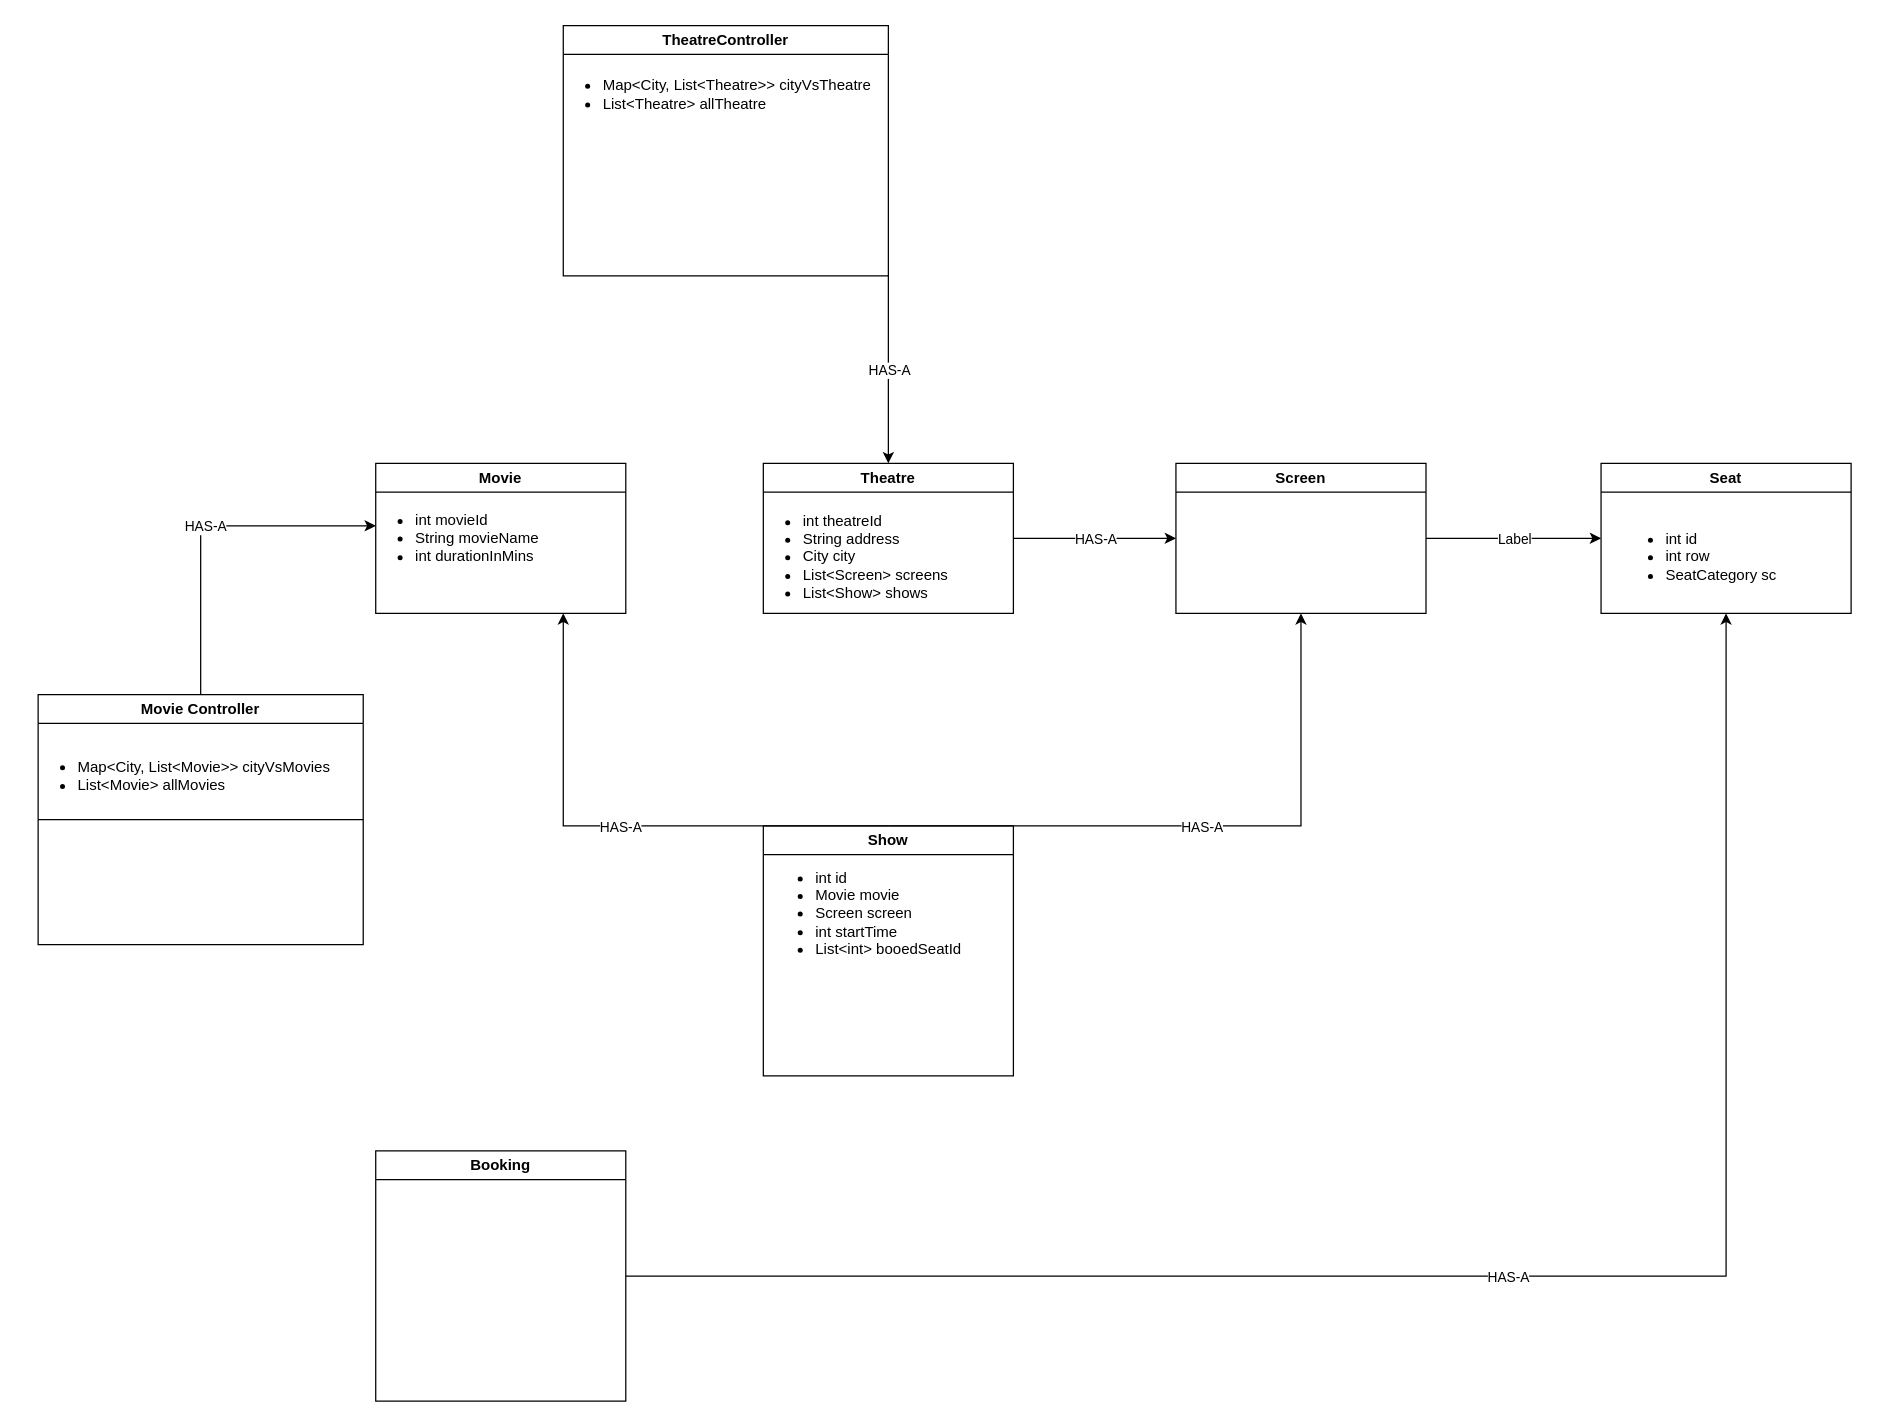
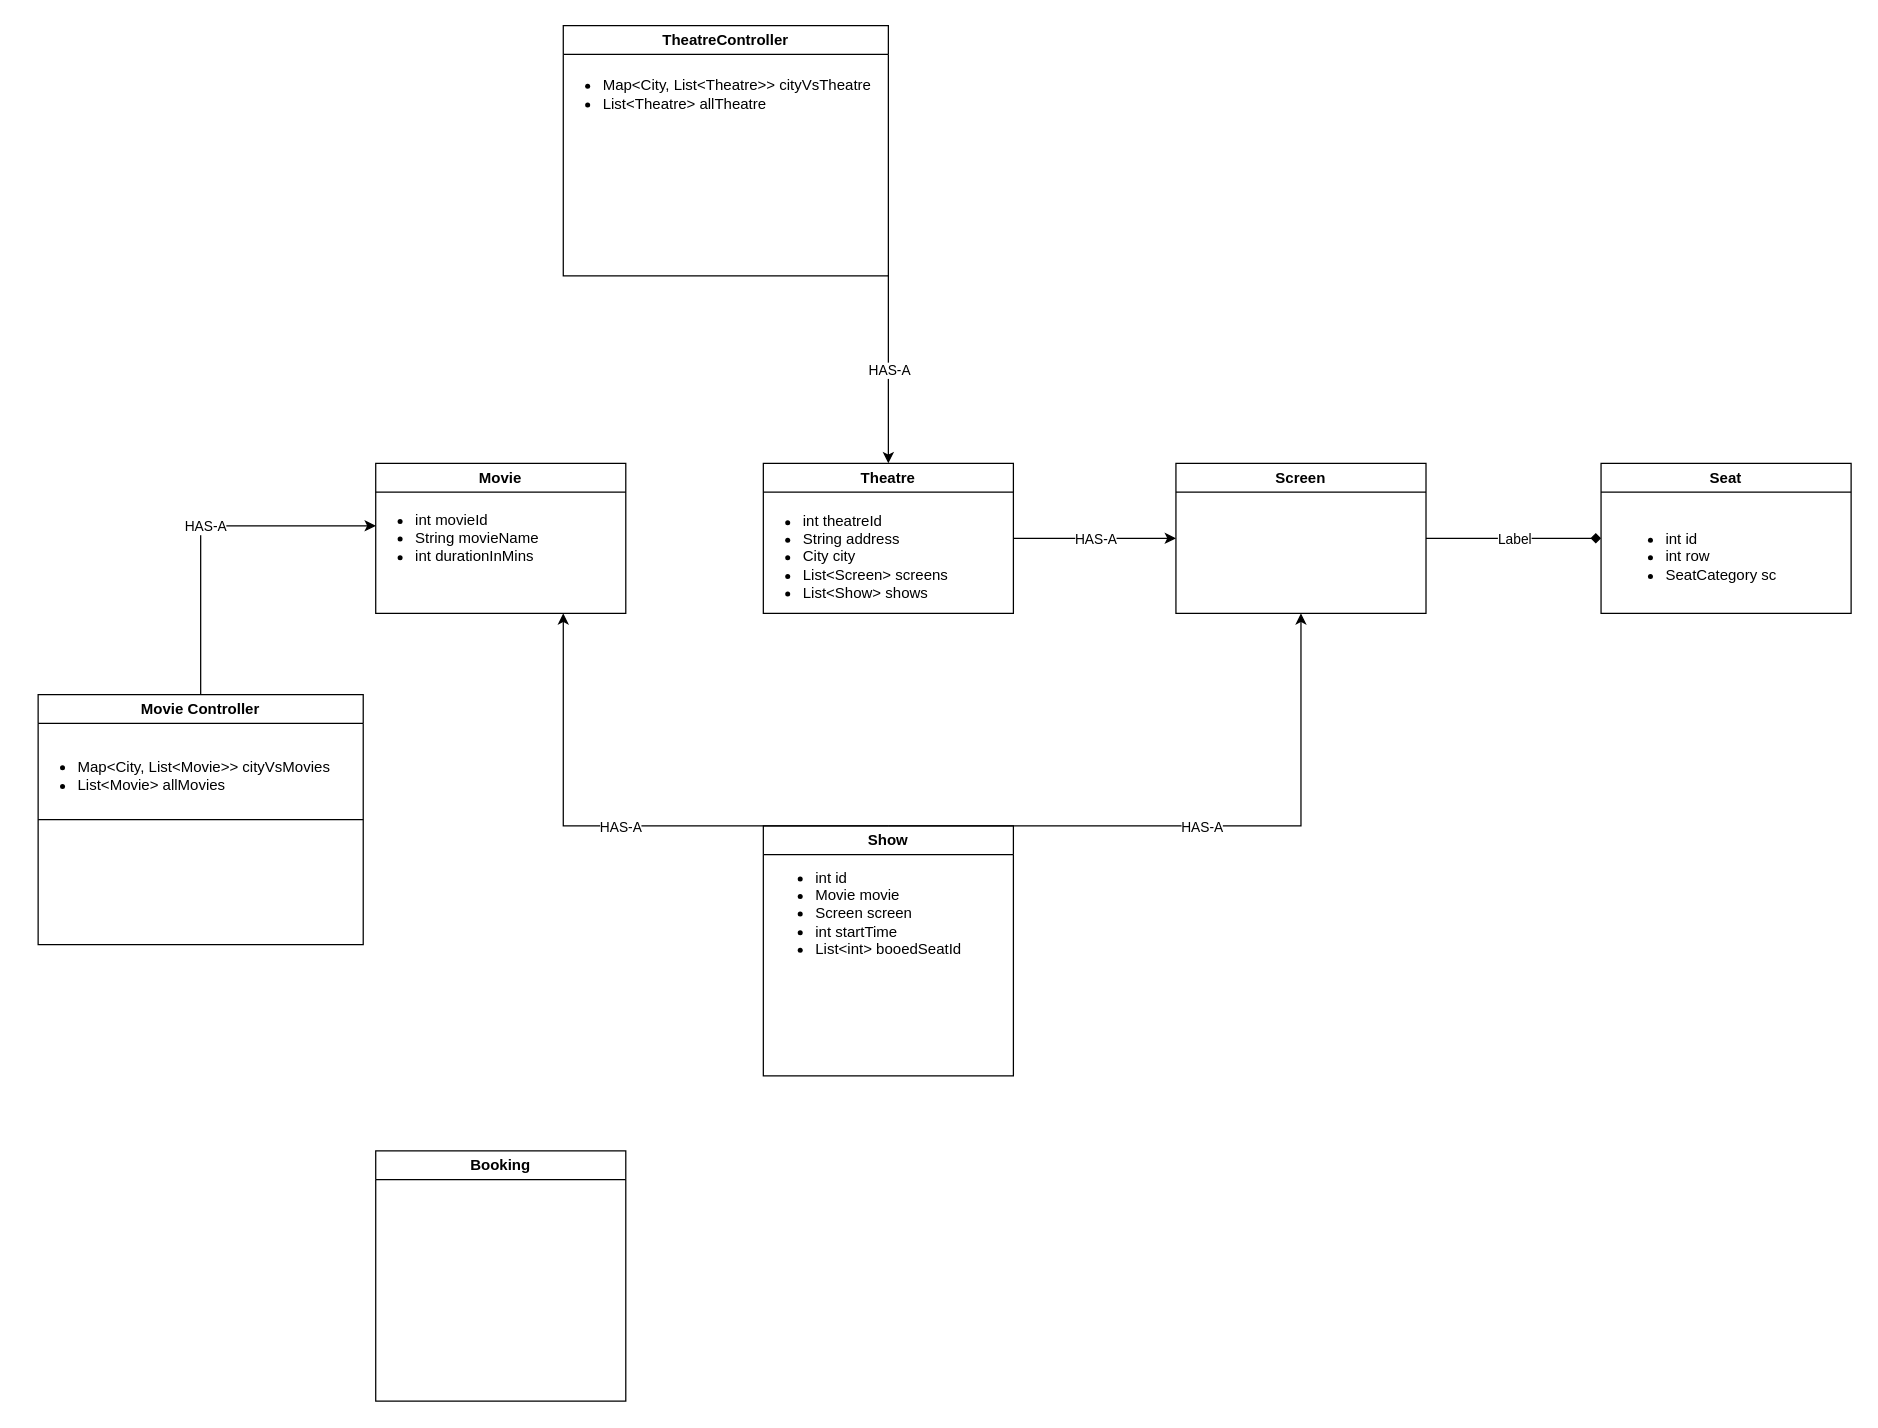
edge "Screen" -> "Seat": arrowhead classic -> diamond
edge "Booking" -> "Seat": removed, label "HAS-A"
